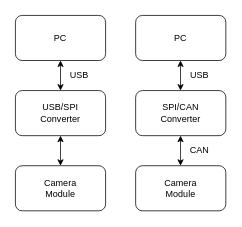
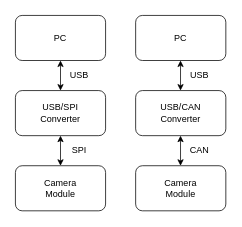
node "SPI/CAN Converter": label "SPI/CAN Converter" -> "USB/CAN Converter"
node "SPI": added
